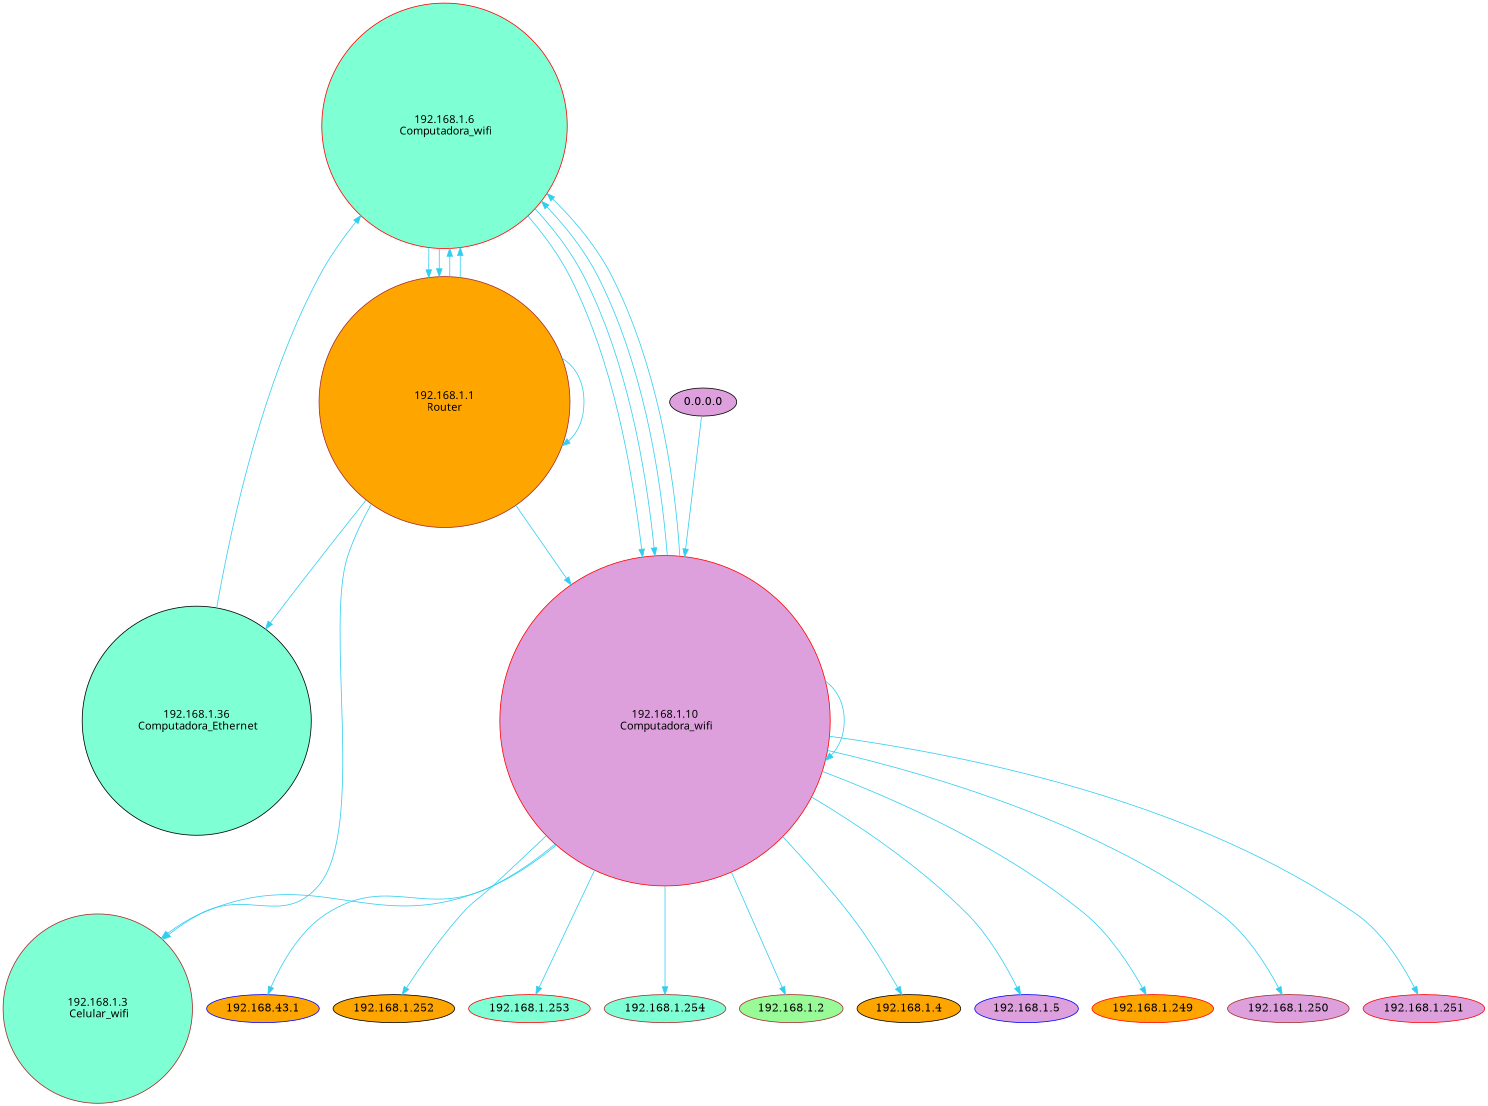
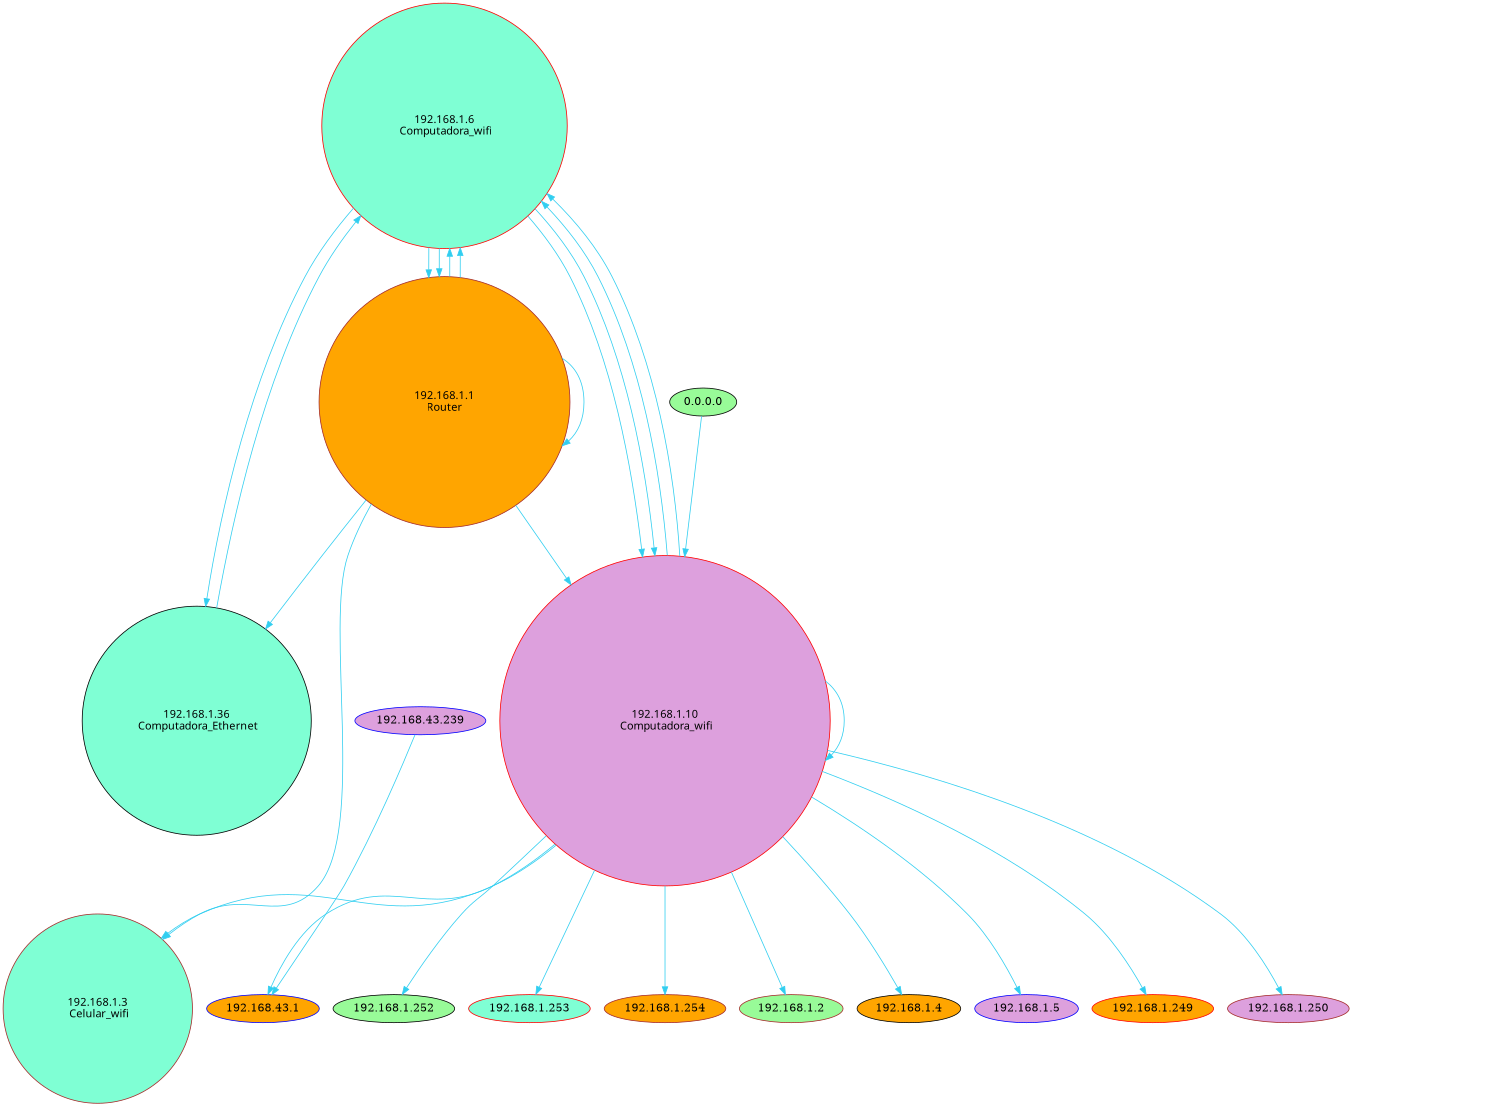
edge "192.168.1.6 Computadora_wifi" -> "192.168.1.36 Computadora_Ethernet": added
node "0.0.0.0": fillcolor plum -> palegreen
node "192.168.43.239": added
node "192.168.1.252": fillcolor orange -> palegreen
node "192.168.1.254": fillcolor aquamarine -> orange
node "192.168.1.251": removed
